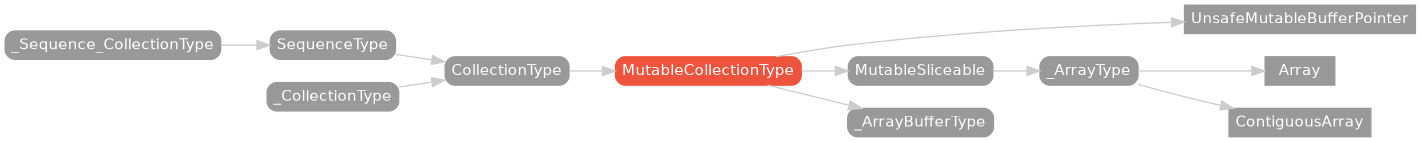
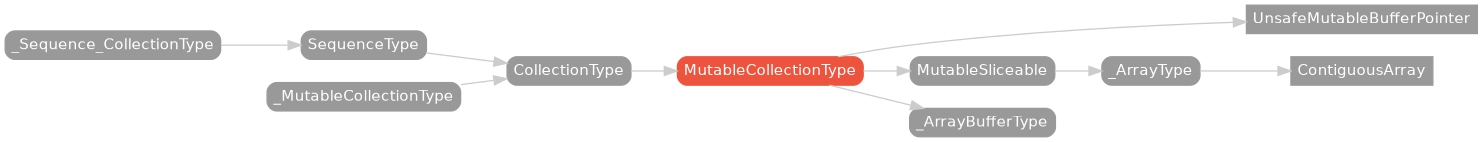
node "Array": removed
node "_CollectionType": label "_CollectionType" -> "_MutableCollectionType"
